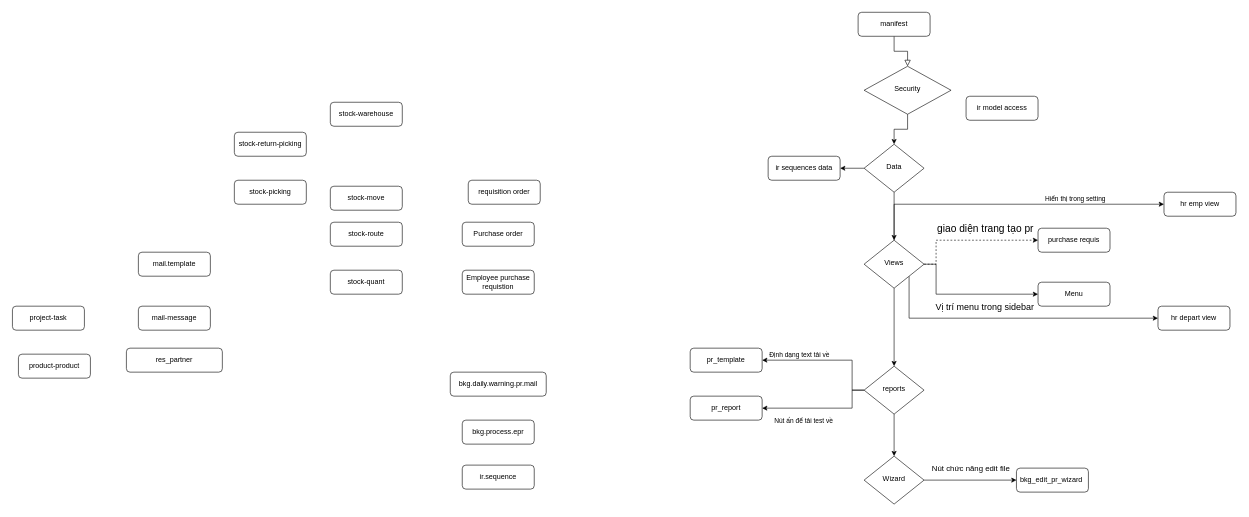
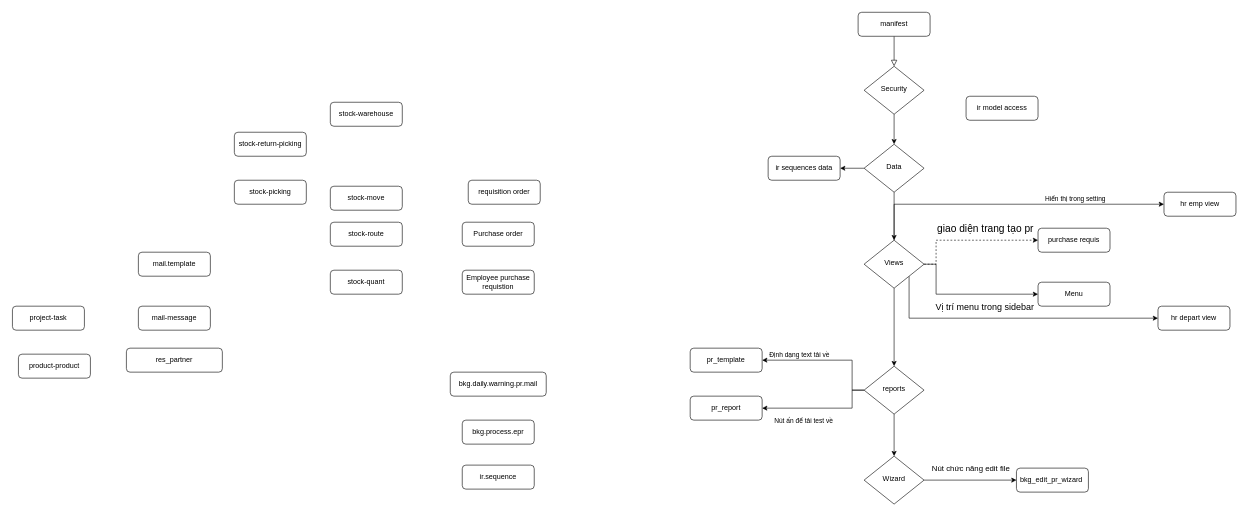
node "Security": size 87x48 -> 60x48
